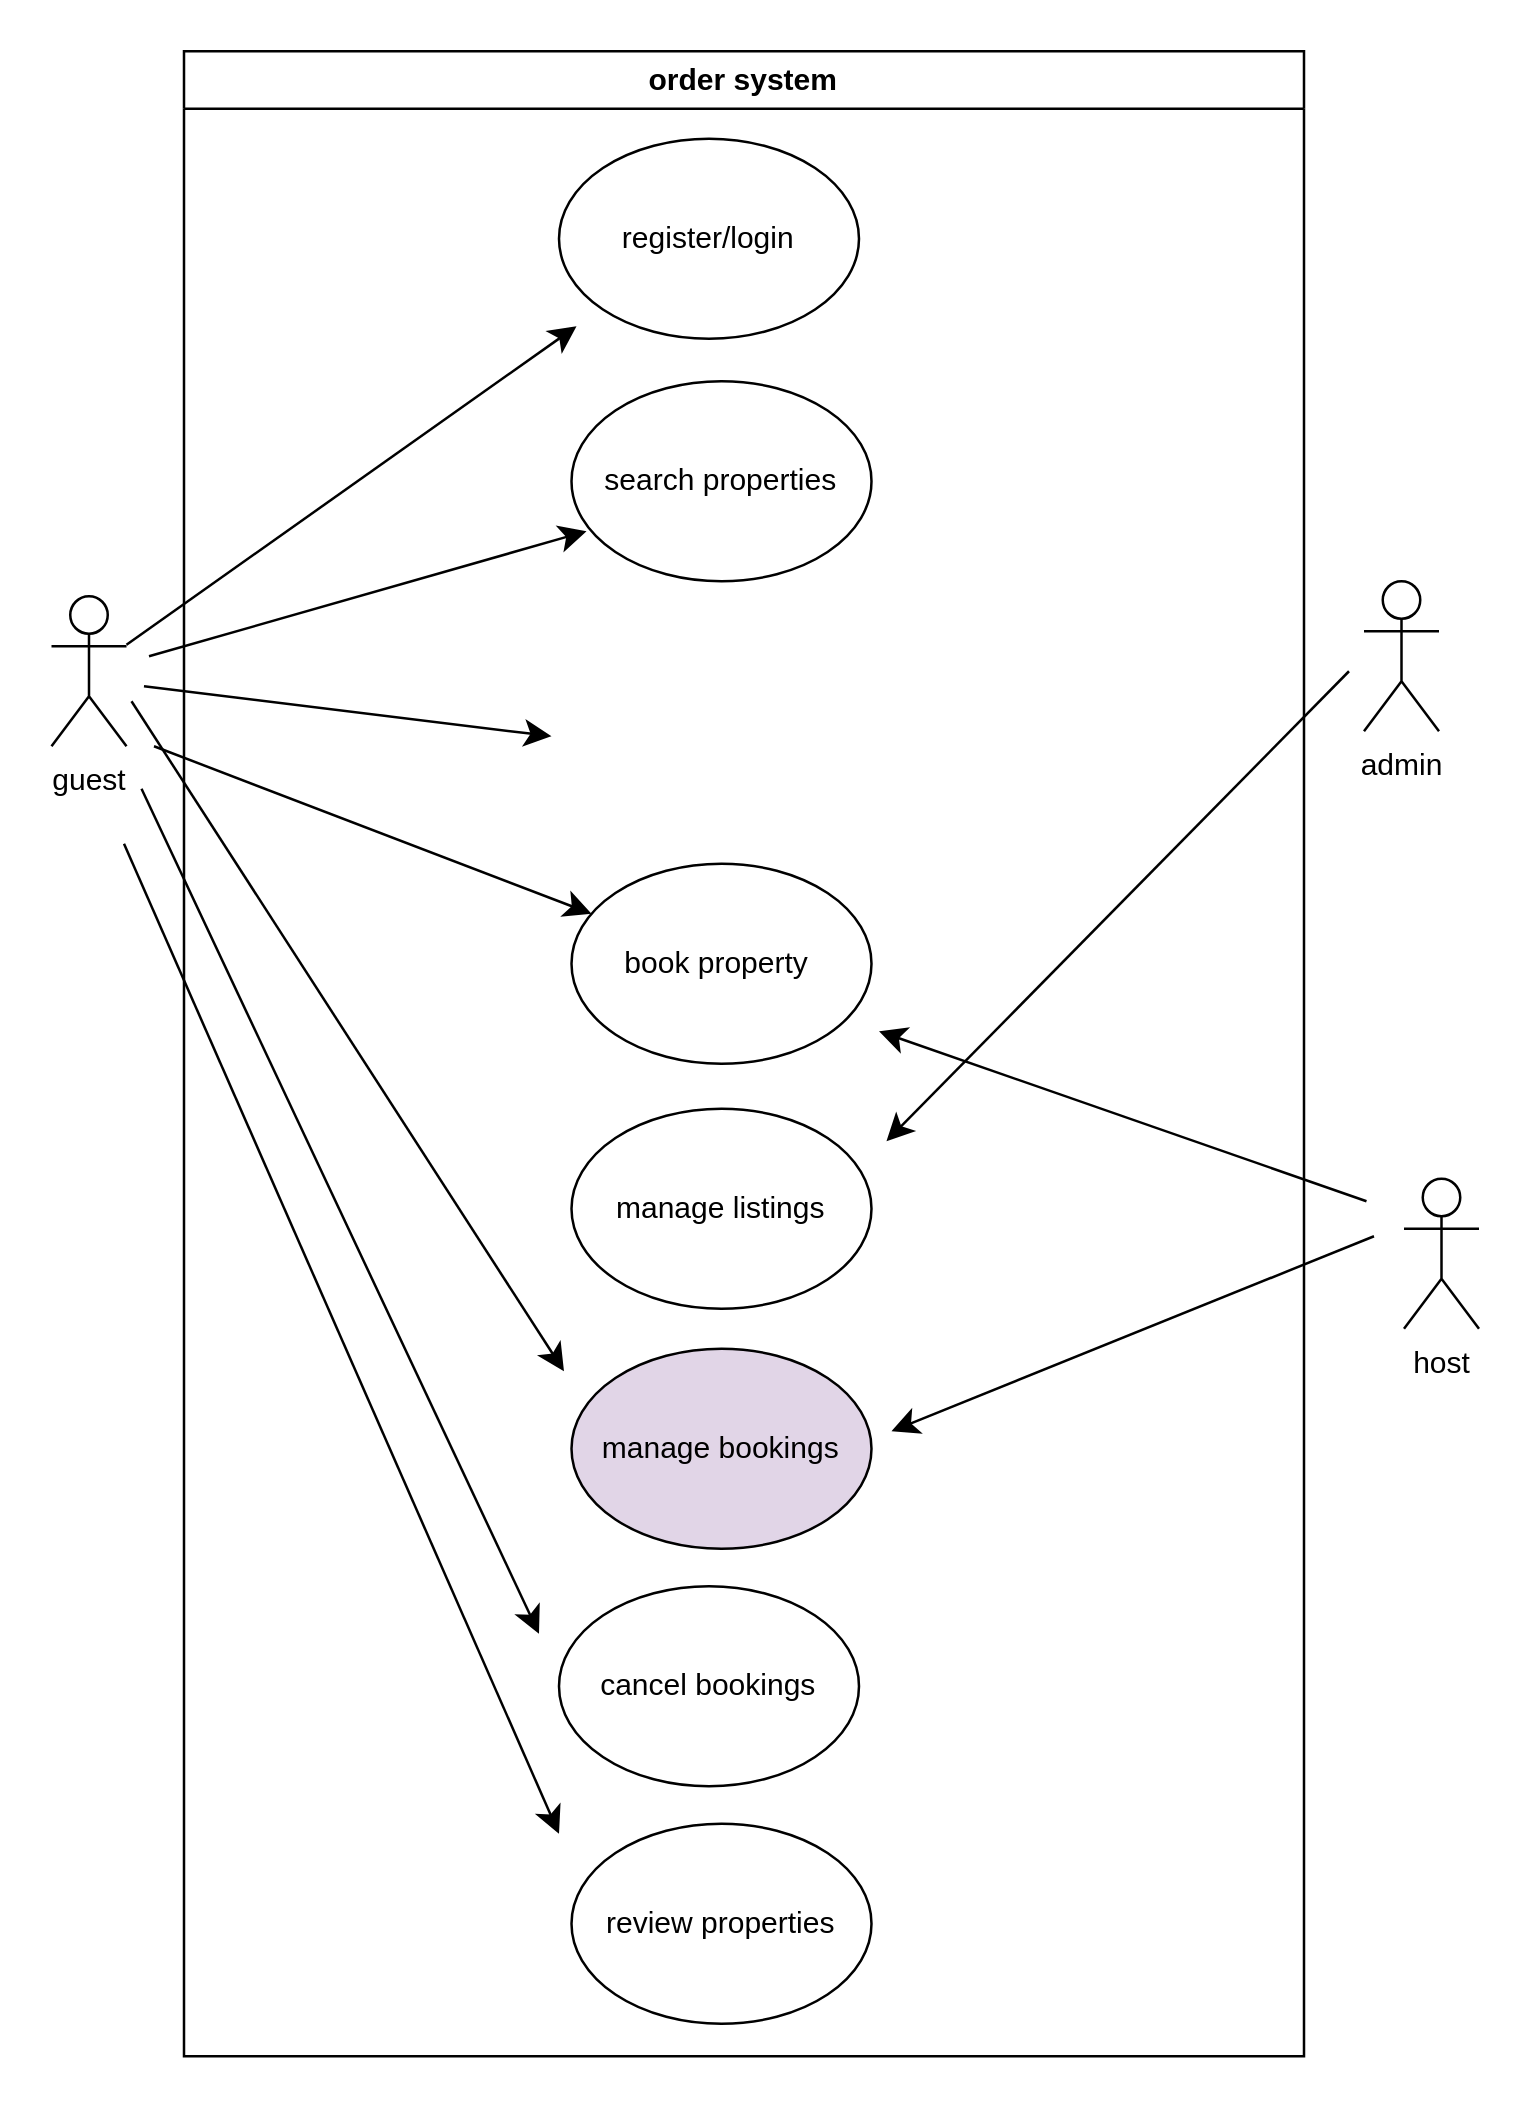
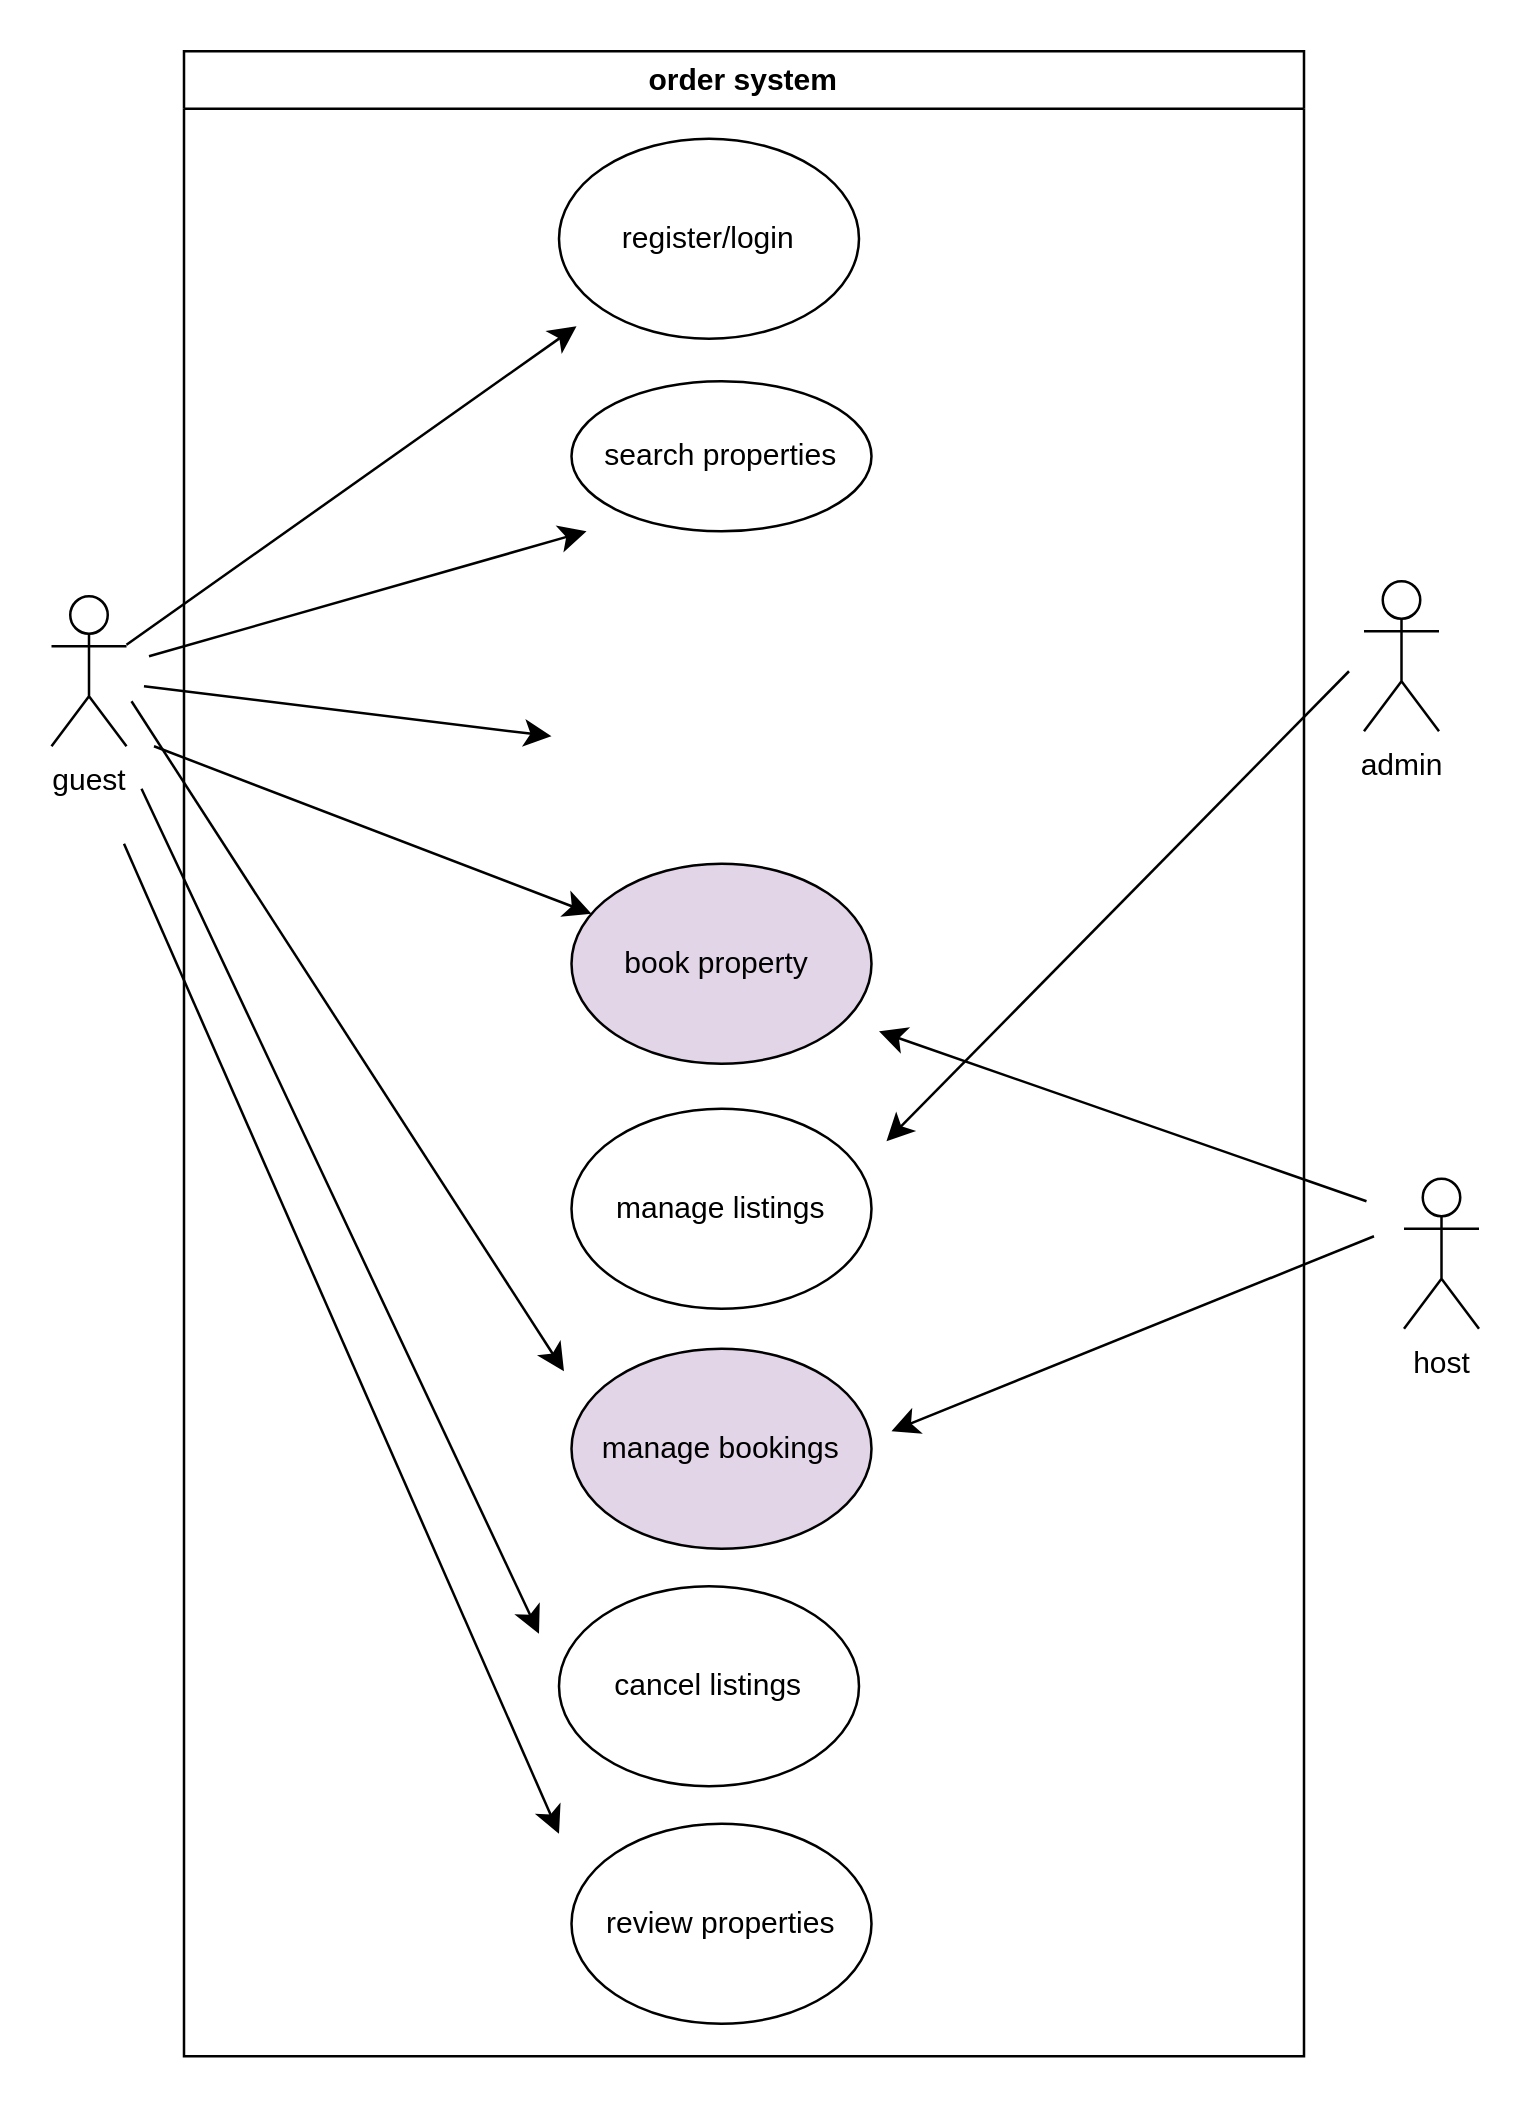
node "search properties": size 300x200 -> 300x150
node "book property": fillcolor #ffffff -> #e1d5e7
node "cancel bookings": label "cancel bookings" -> "cancel listings"
